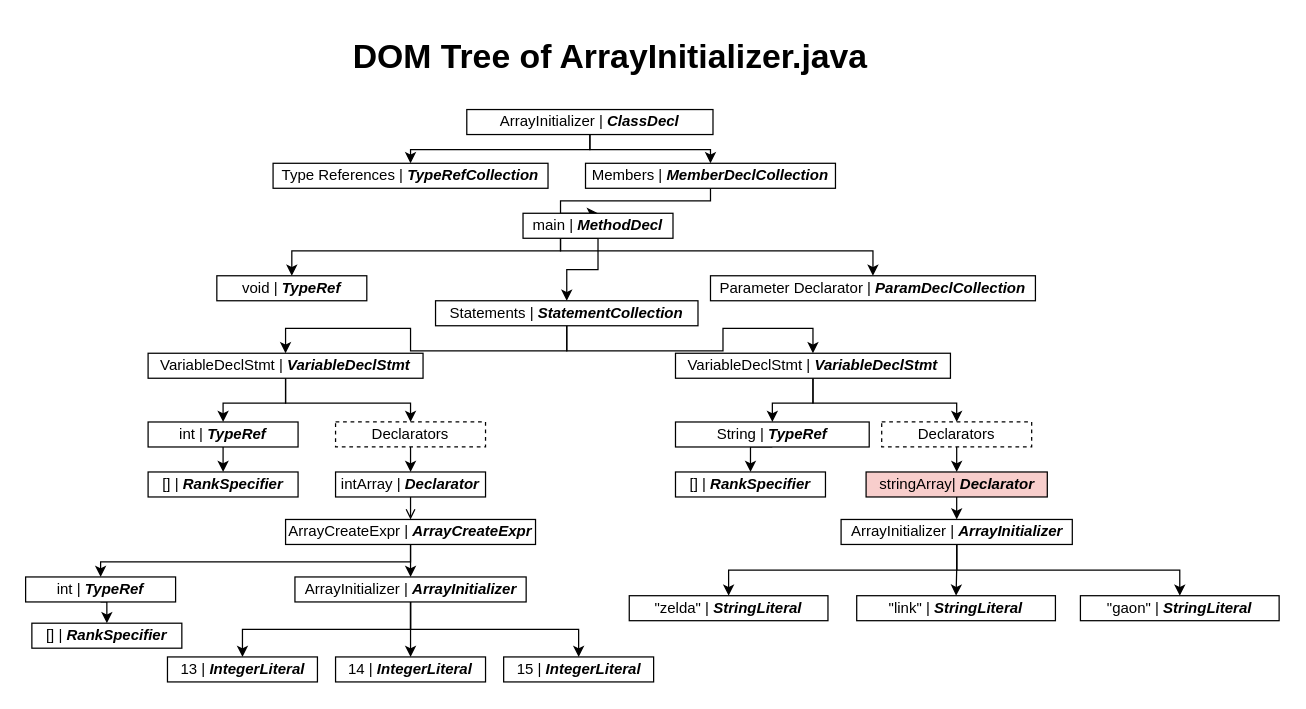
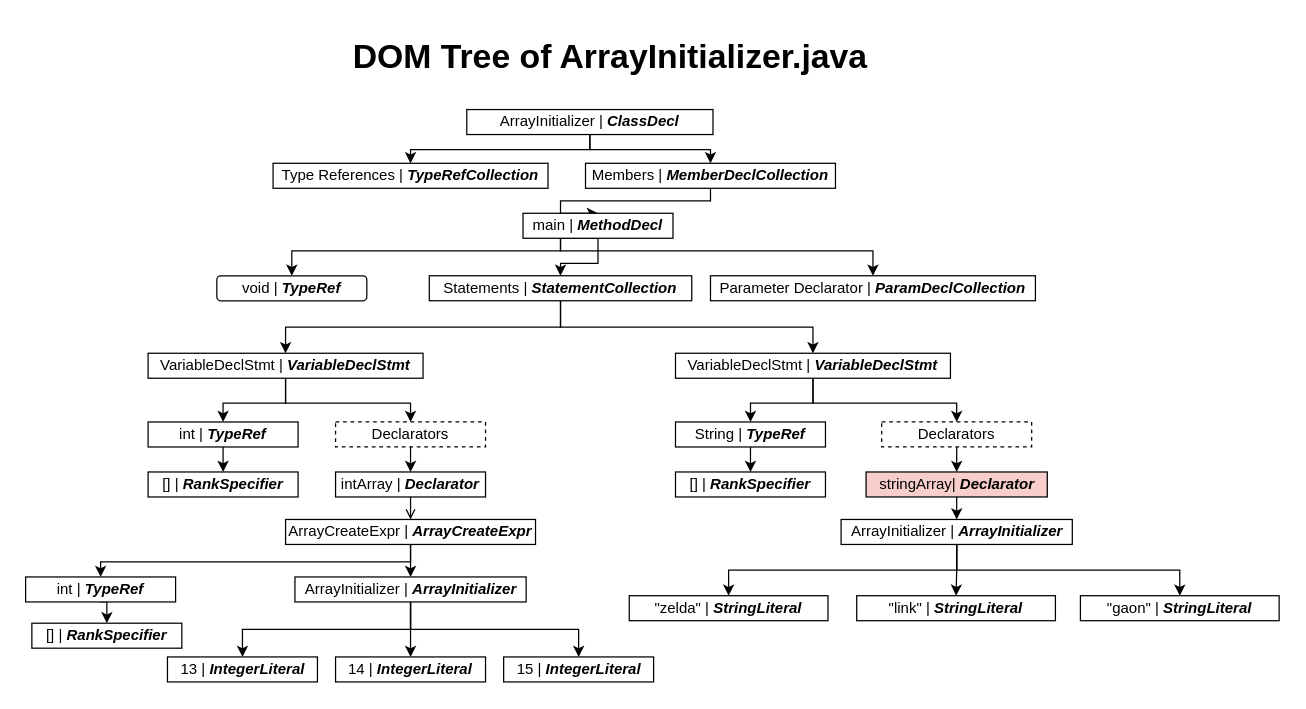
node "void | TypeRef": shape rectangle -> rounded rectangle
node "Statements | StatementCollection": moved (567, 313) -> (561, 288)
node "String | TypeRef": size 194x25 -> 150x25
